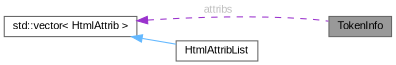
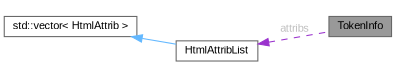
edge "TokenInfo" -> "std::vector< HtmlAttrib >": now "TokenInfo" -> "HtmlAttribList"
